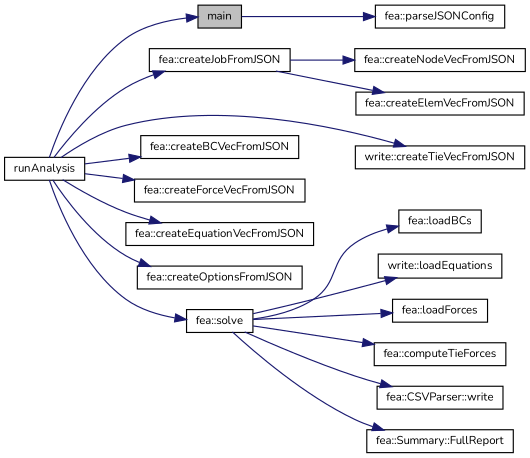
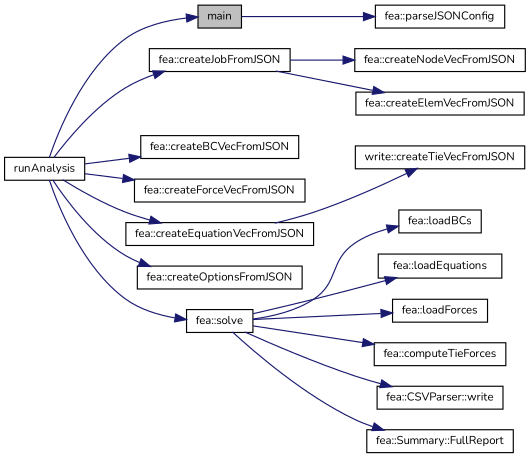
edge "runAnalysis" -> "write::createTieVecFromJSON": now "fea::createEquationVecFromJSON" -> "write::createTieVecFromJSON"
node "write::loadEquations": label "write::loadEquations" -> "fea::loadEquations"
